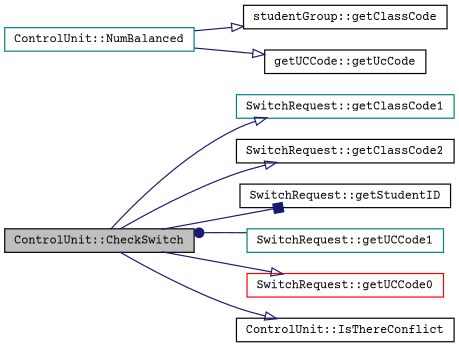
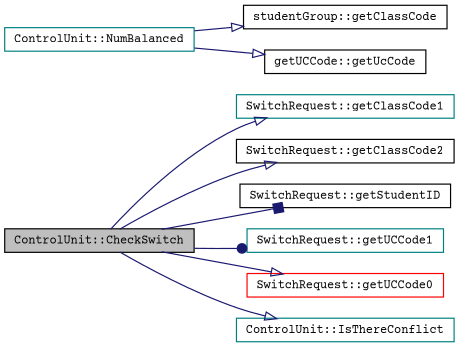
edge "SwitchRequest::getUCCode1" -> "ControlUnit::CheckSwitch": reversed
node "ControlUnit::IsThereConflict": color black -> teal
